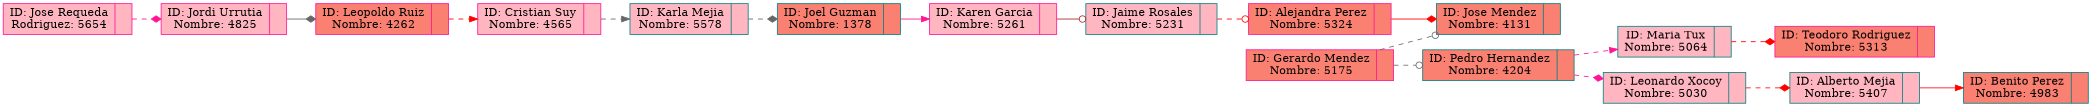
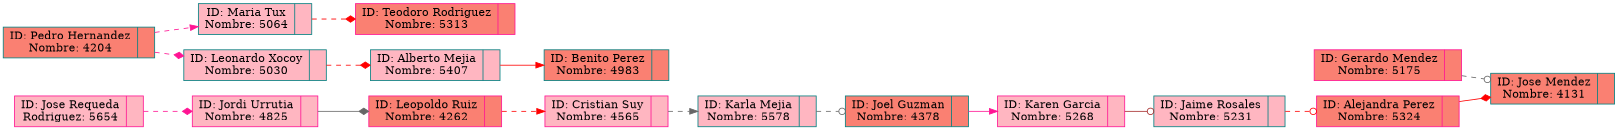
edge "ID: Karla Mejia" -> "ID: Joel Guzman": arrowhead diamond -> odot
node "ID: Joel Guzman": text "Nombre: 1378" -> "Nombre: 4378"
node "ID: Karen Garcia": text "Nombre: 5261" -> "Nombre: 5268"
edge "ID: Gerardo Mendez" -> "ID: Pedro Hernandez": removed
